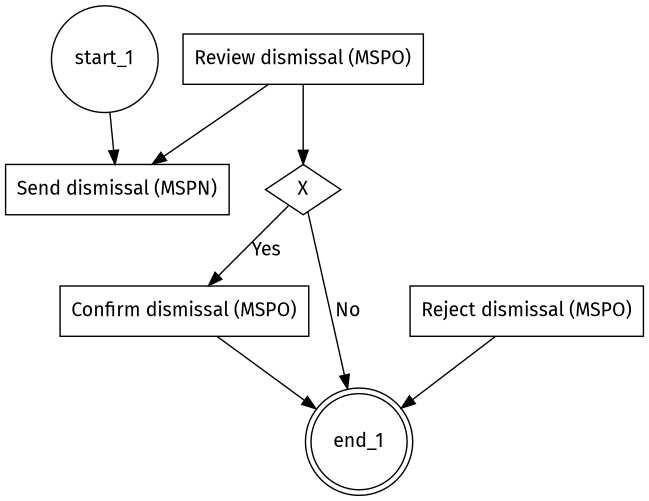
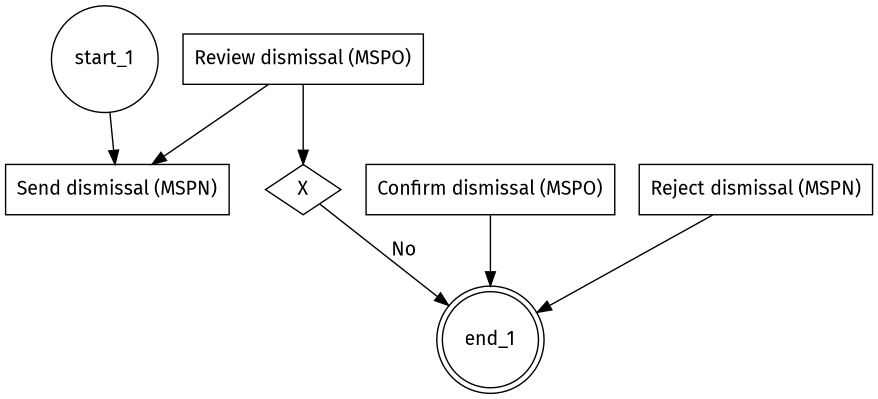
edge "X" -> "Confirm dismissal (MSPO)": removed, label "Yes"
node "Reject dismissal (MSPO)": label "Reject dismissal (MSPO)" -> "Reject dismissal (MSPN)"
